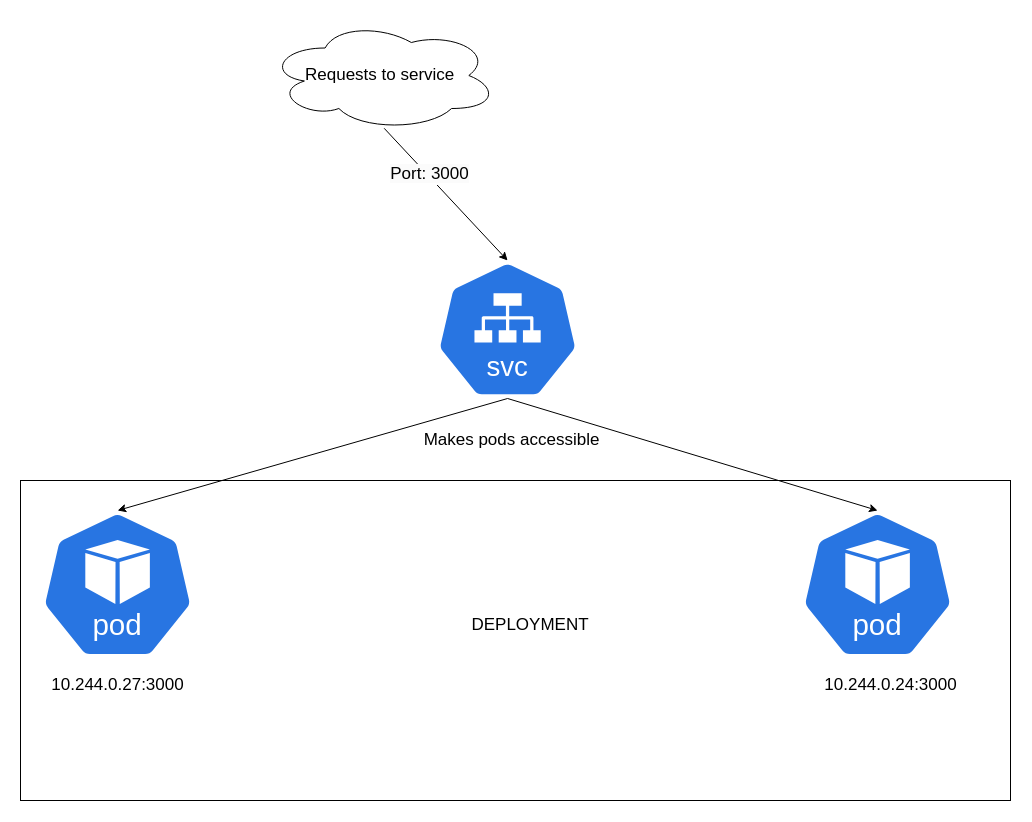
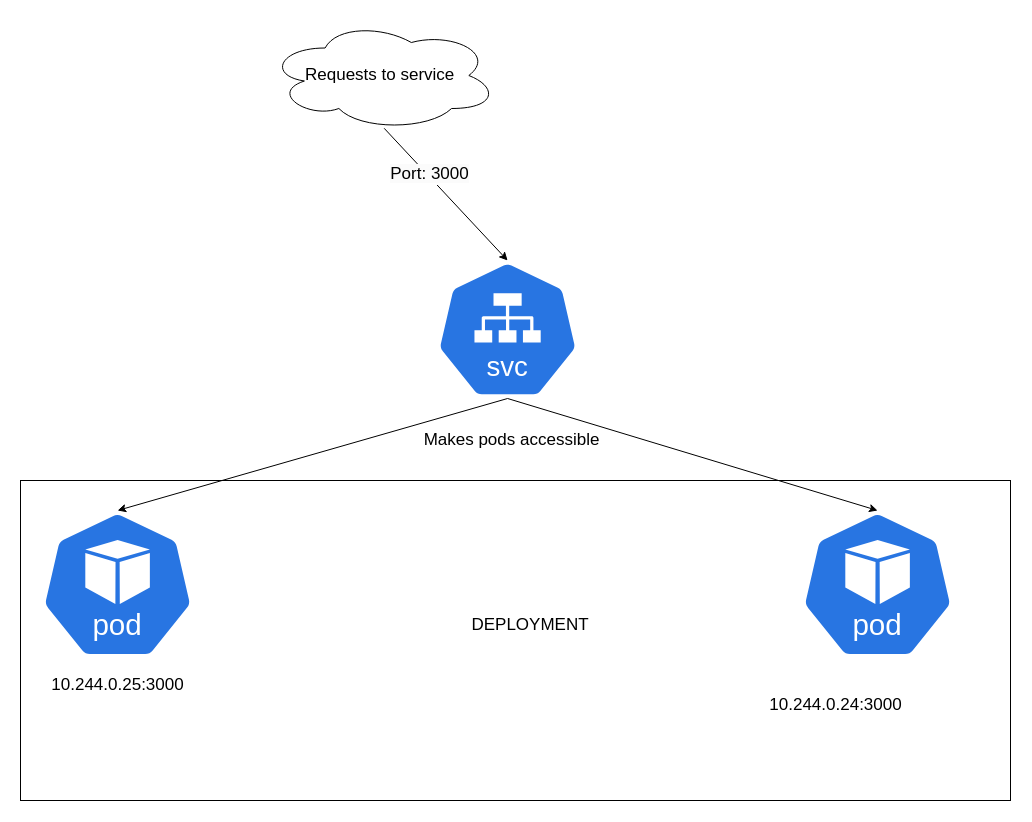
node "10.244.0.24:3000": moved (891, 686) -> (836, 706)
node "10.244.0.27:3000": label "10.244.0.27:3000" -> "10.244.0.25:3000"
